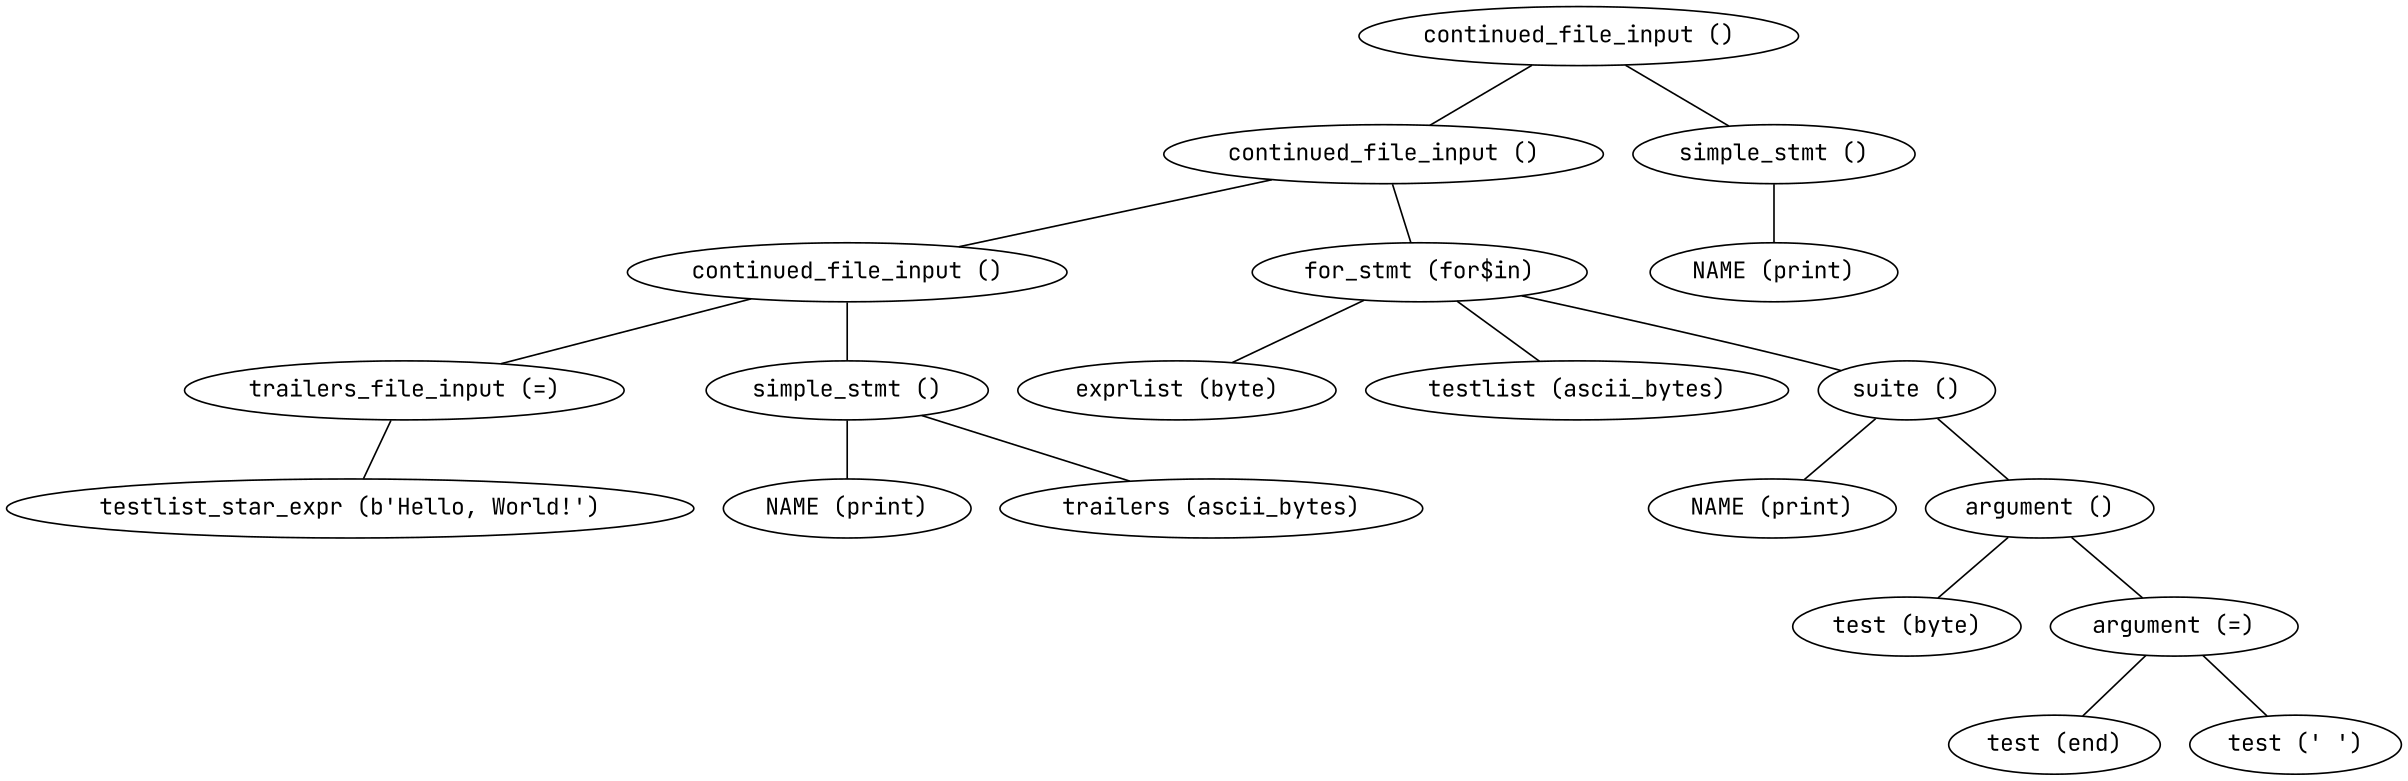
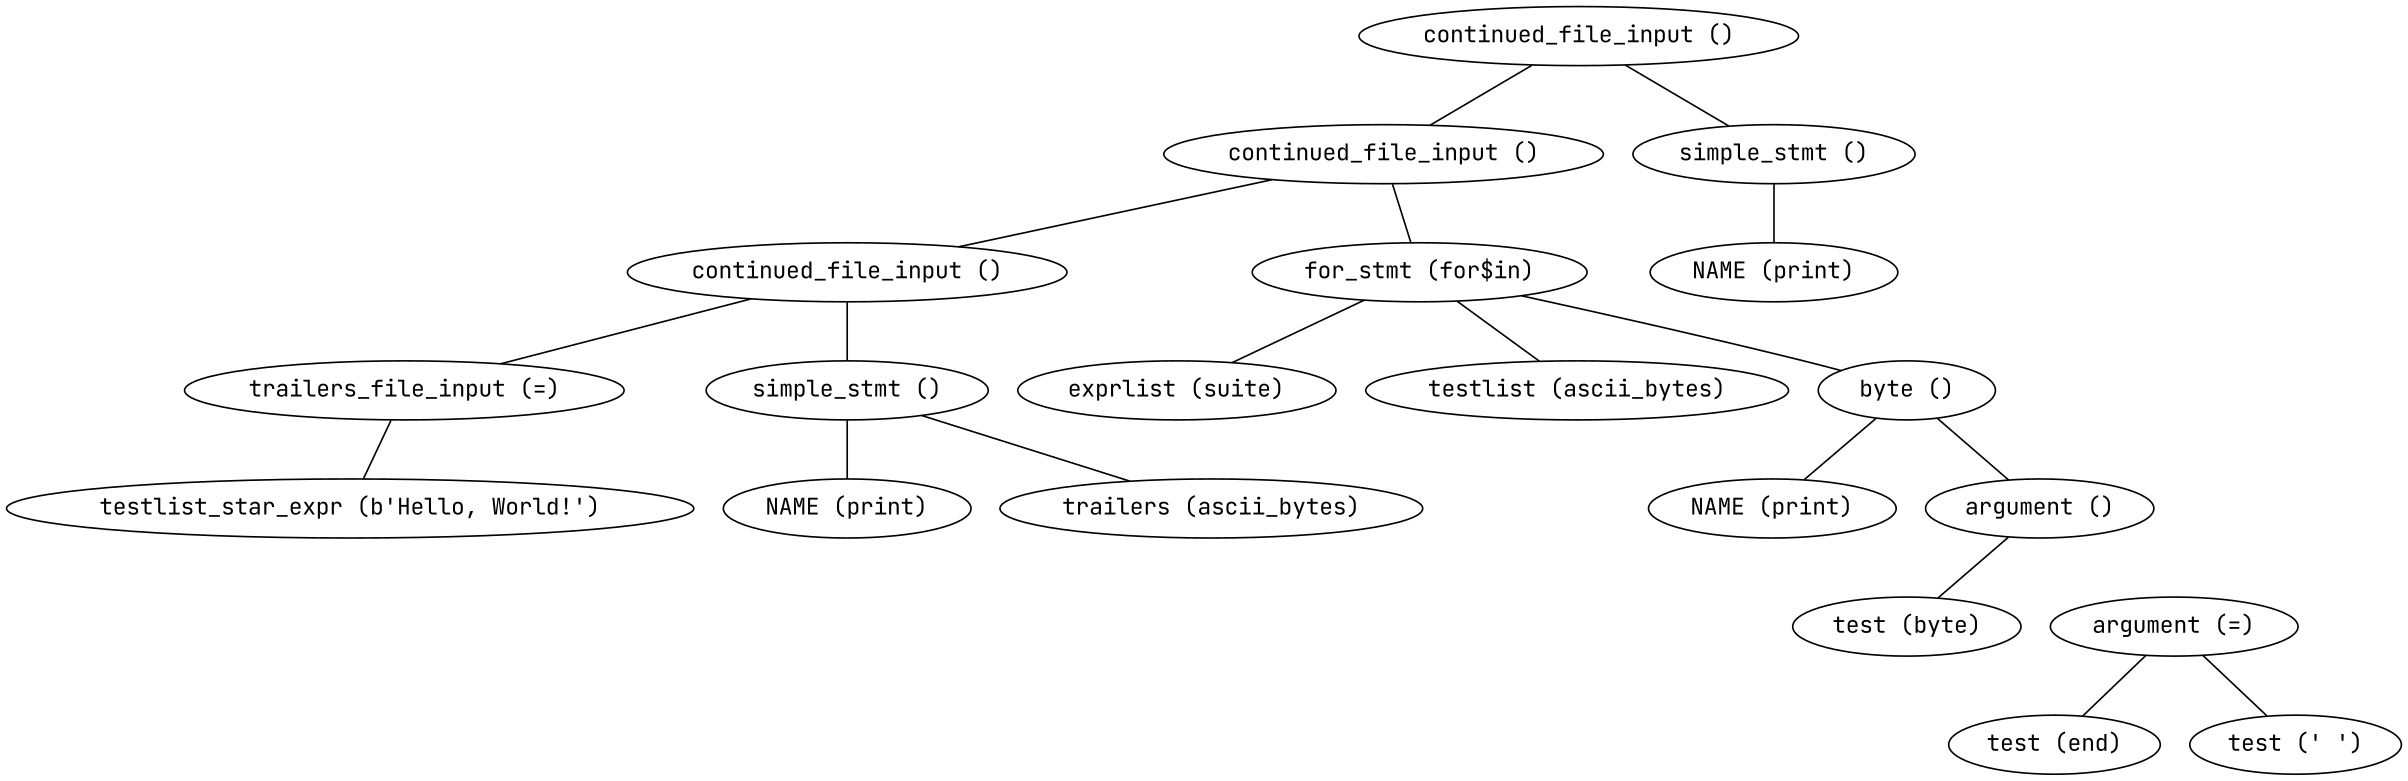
node "exprlist (byte)": label "exprlist (byte)" -> "exprlist (suite)"
node "suite ()": label "suite ()" -> "byte ()"
edge "argument ()" -- "argument (=)": removed
